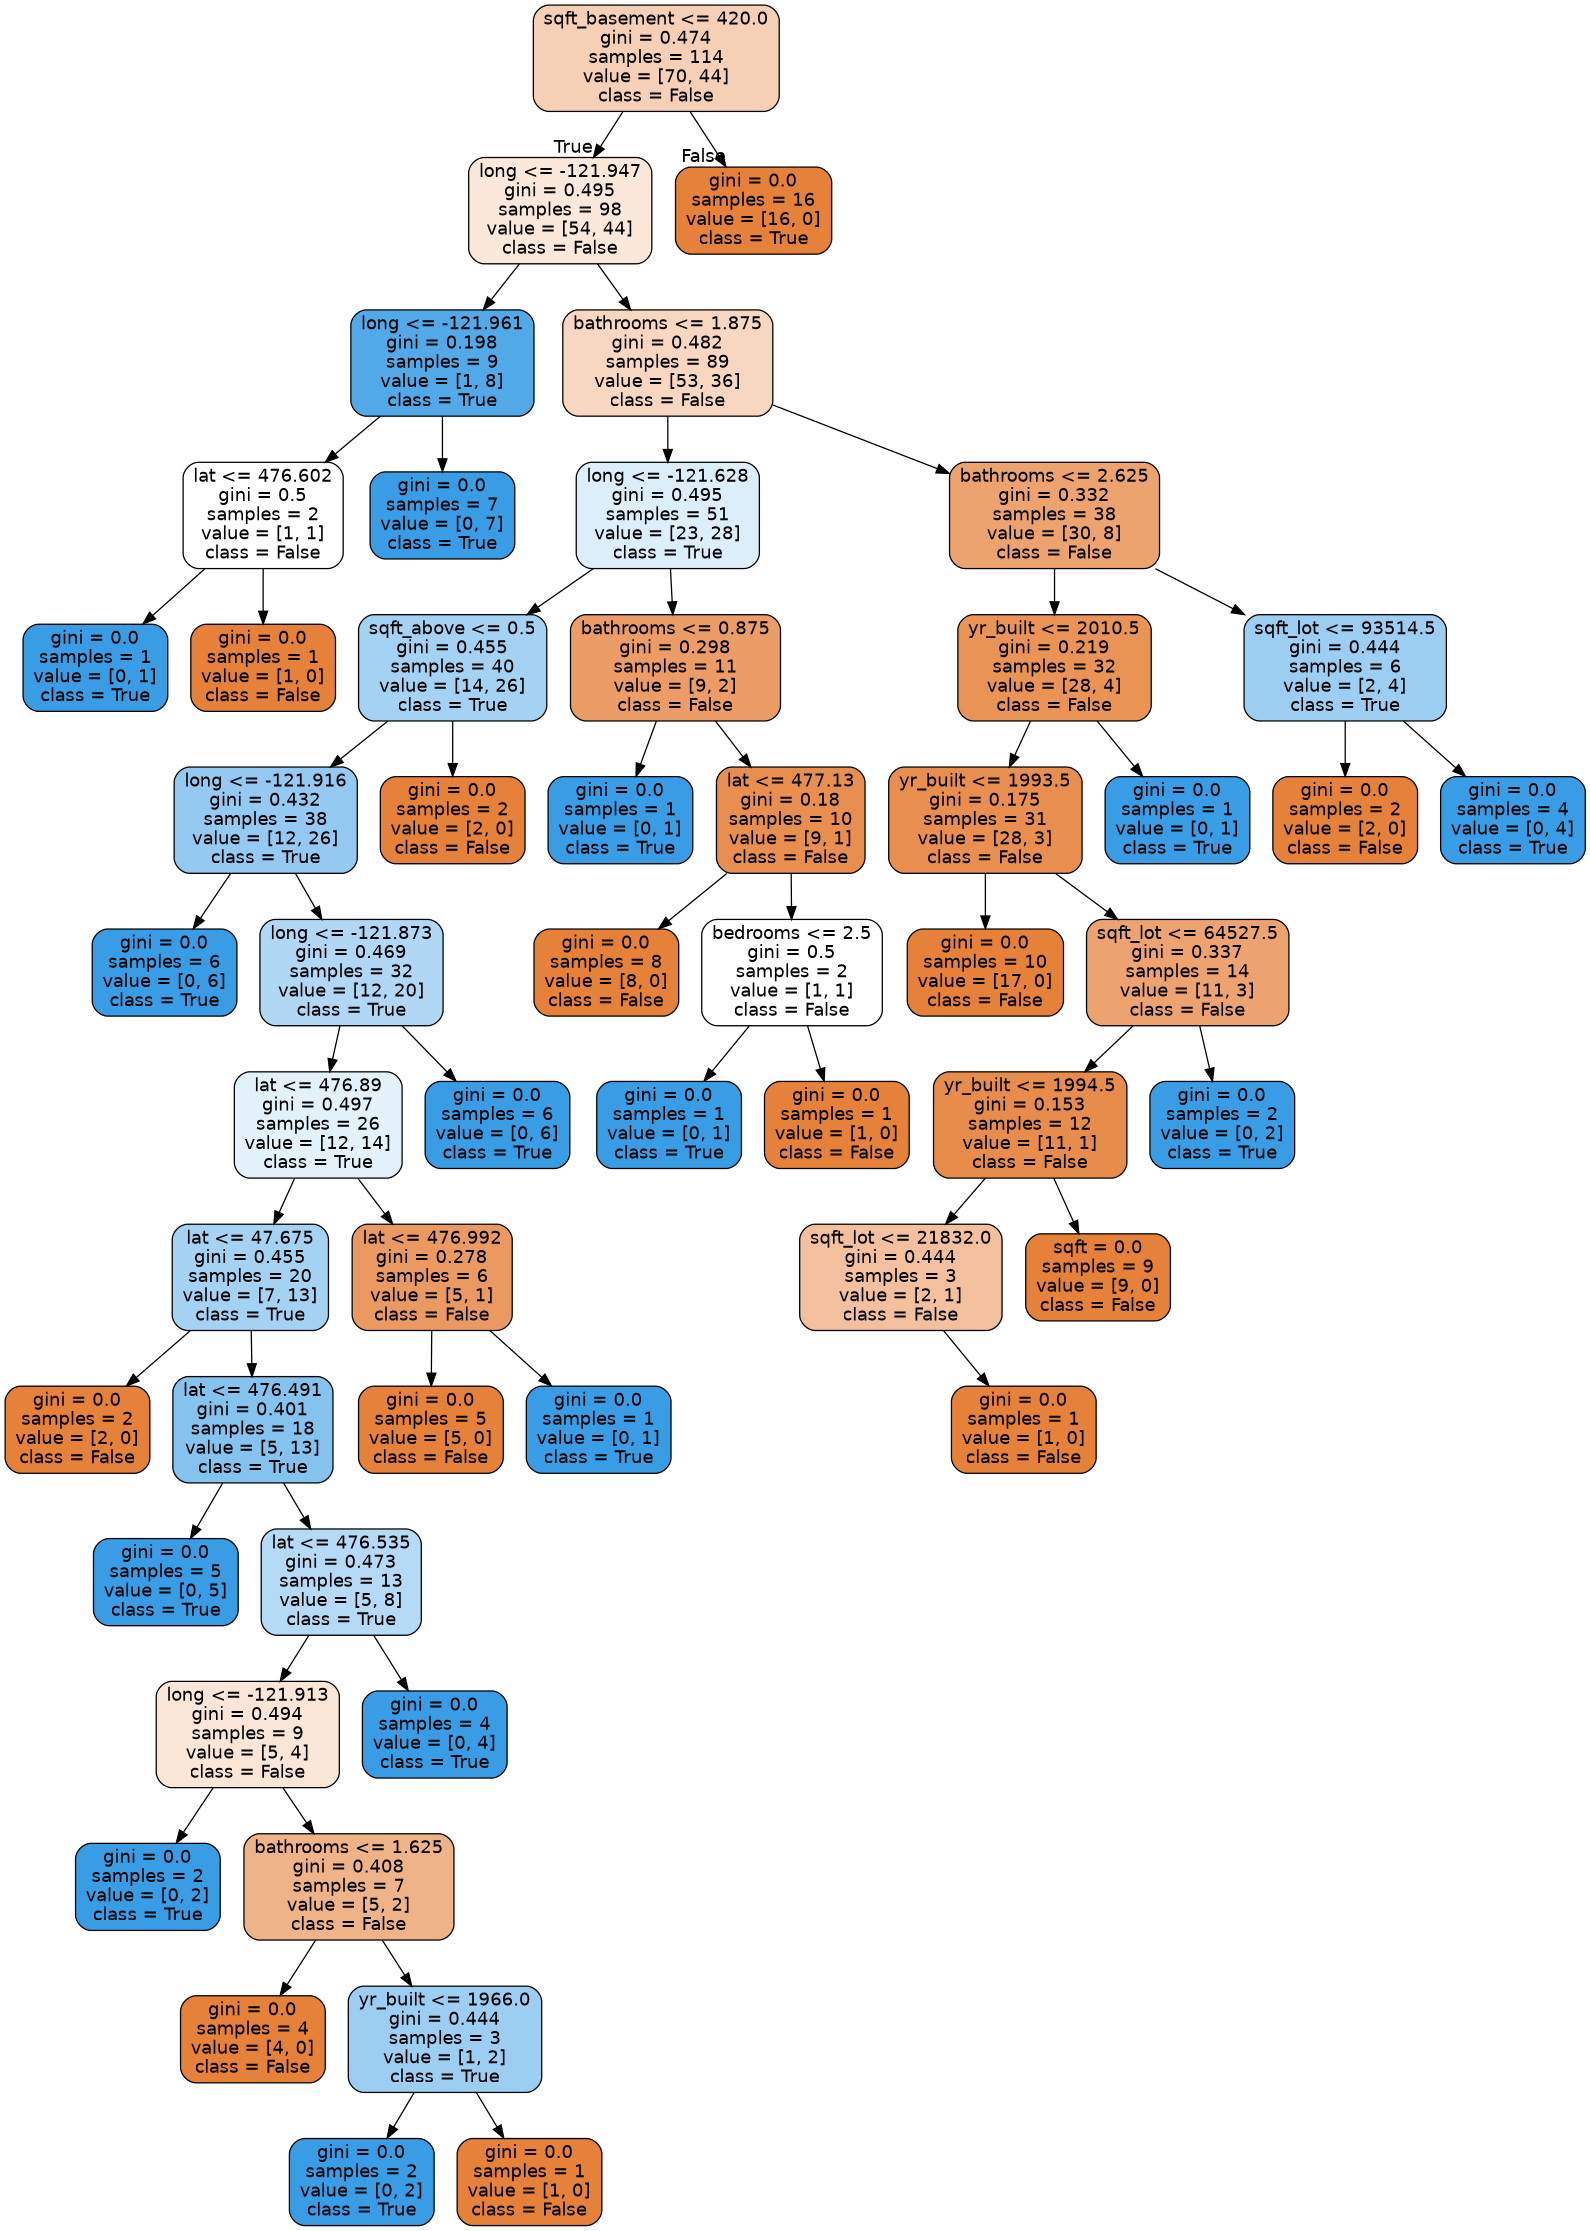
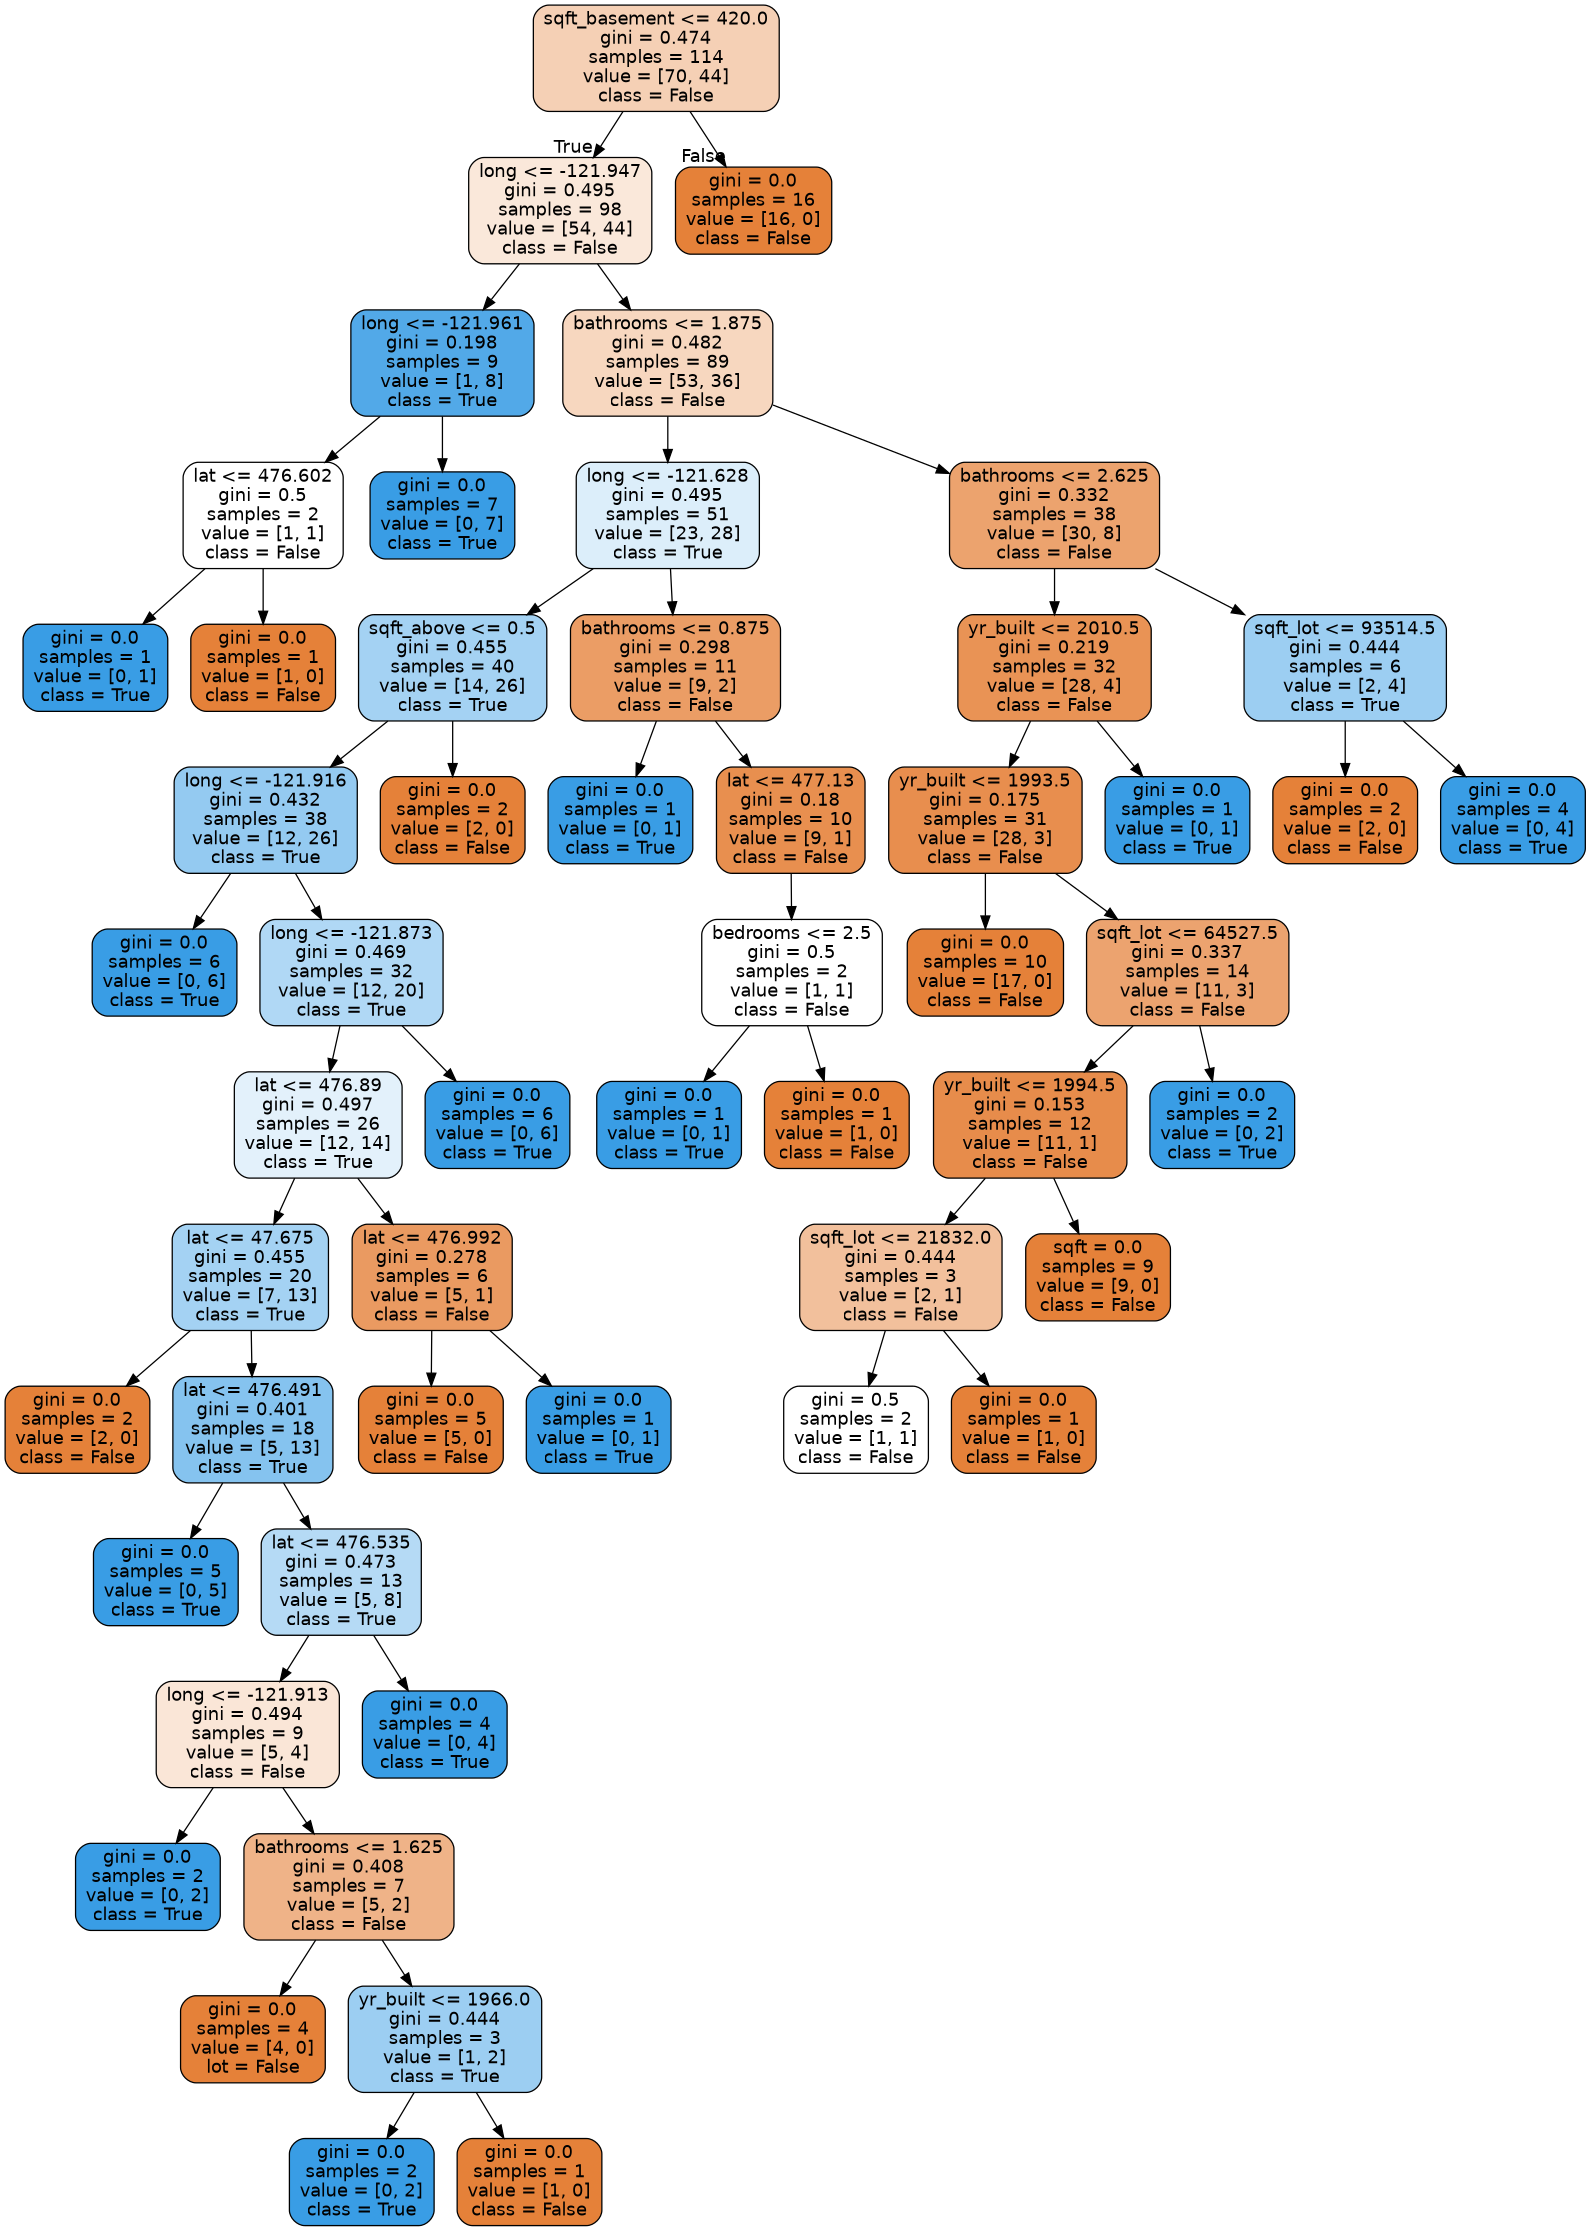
node "gini = 0.0 samples = 16 value = [16, 0] class = True": label "gini = 0.0 samples = 16 value = [16, 0] class = True" -> "gini = 0.0 samples = 16 value = [16, 0] class = False"
node "gini = 0.0 samples = 8 value = [8, 0] class = False": removed
node "gini = 0.5 samples = 2 value = [1, 1] class = False": added
node "gini = 0.0 samples = 4 value = [4, 0] class = False": label "gini = 0.0 samples = 4 value = [4, 0] class = False" -> "gini = 0.0 samples = 4 value = [4, 0] lot = False"
